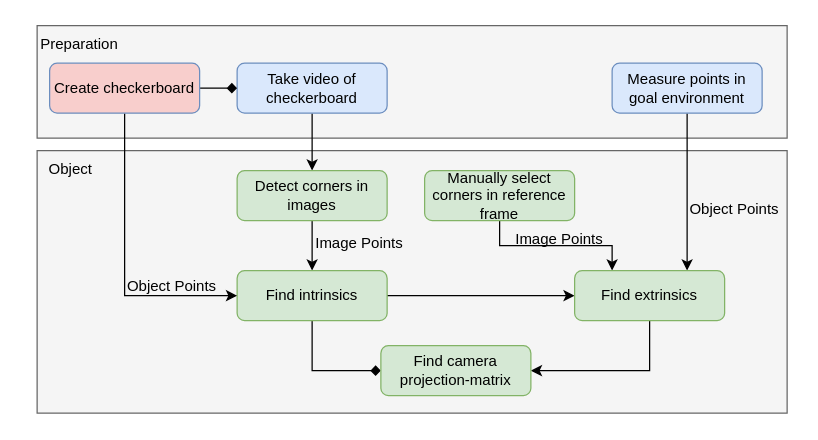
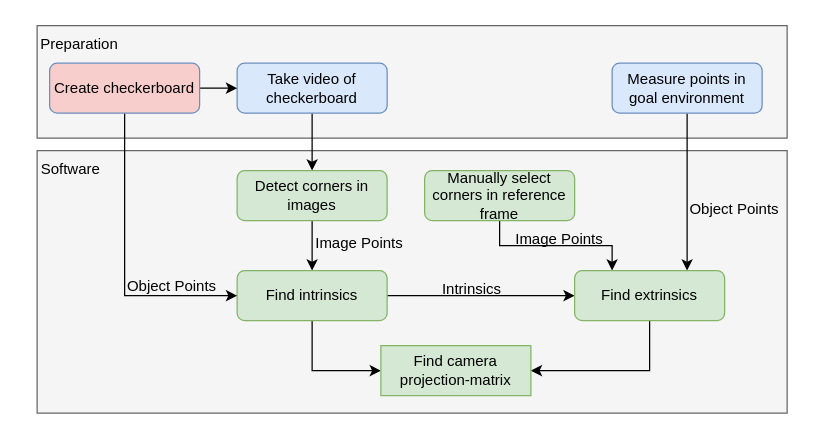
edge "Create checkerboard" -> "Take video of checkerboard": arrowhead diamond -> classic
node "Object": label "Object" -> "Software"
node "Intrinsics": added
edge "Find intrinsics" -> "Find camera projection-matrix": arrowhead diamond -> classic
node "Find camera projection-matrix": shape rounded rectangle -> rectangle
